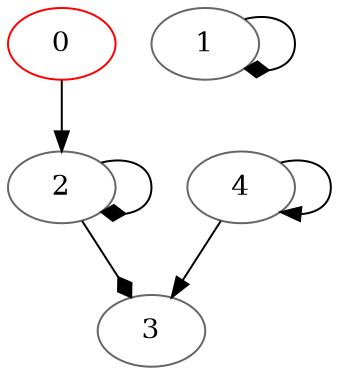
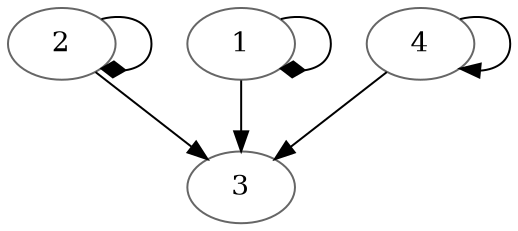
node "0": removed
edge "1" -> "3": added
edge "2" -> "3": arrowhead diamond -> normal
